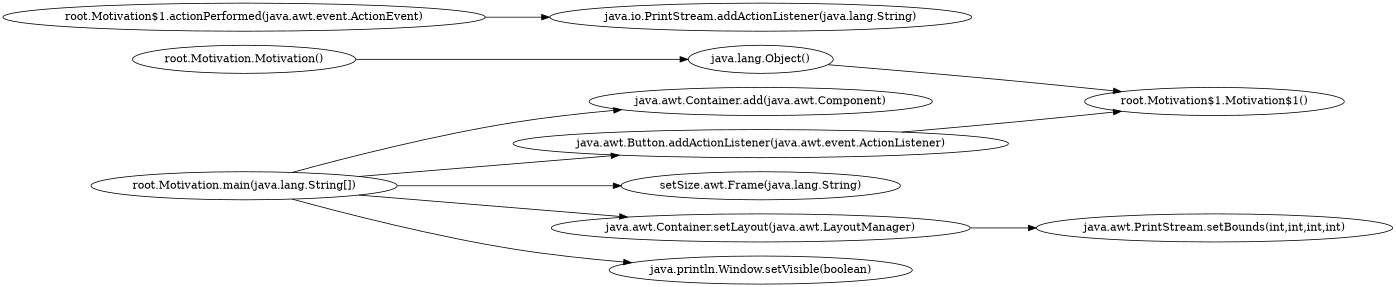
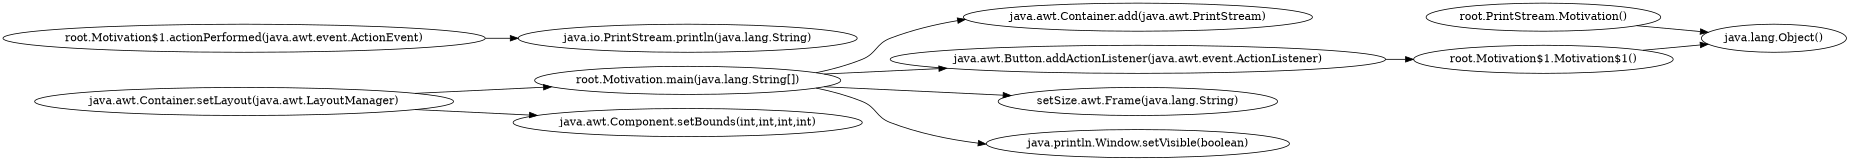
node "java.io.PrintStream.addActionListener(java.lang.String)": label "java.io.PrintStream.addActionListener(java.lang.String)" -> "java.io.PrintStream.println(java.lang.String)"
node "root.Motivation.Motivation()": label "root.Motivation.Motivation()" -> "root.PrintStream.Motivation()"
edge "java.lang.Object()" -> "root.Motivation$1.Motivation$1()": reversed
node "java.awt.Container.add(java.awt.Component)": label "java.awt.Container.add(java.awt.Component)" -> "java.awt.Container.add(java.awt.PrintStream)"
edge "root.Motivation.main(java.lang.String[])" -> "java.awt.Container.setLayout(java.awt.LayoutManager)": reversed
node "java.awt.PrintStream.setBounds(int,int,int,int)": label "java.awt.PrintStream.setBounds(int,int,int,int)" -> "java.awt.Component.setBounds(int,int,int,int)"
